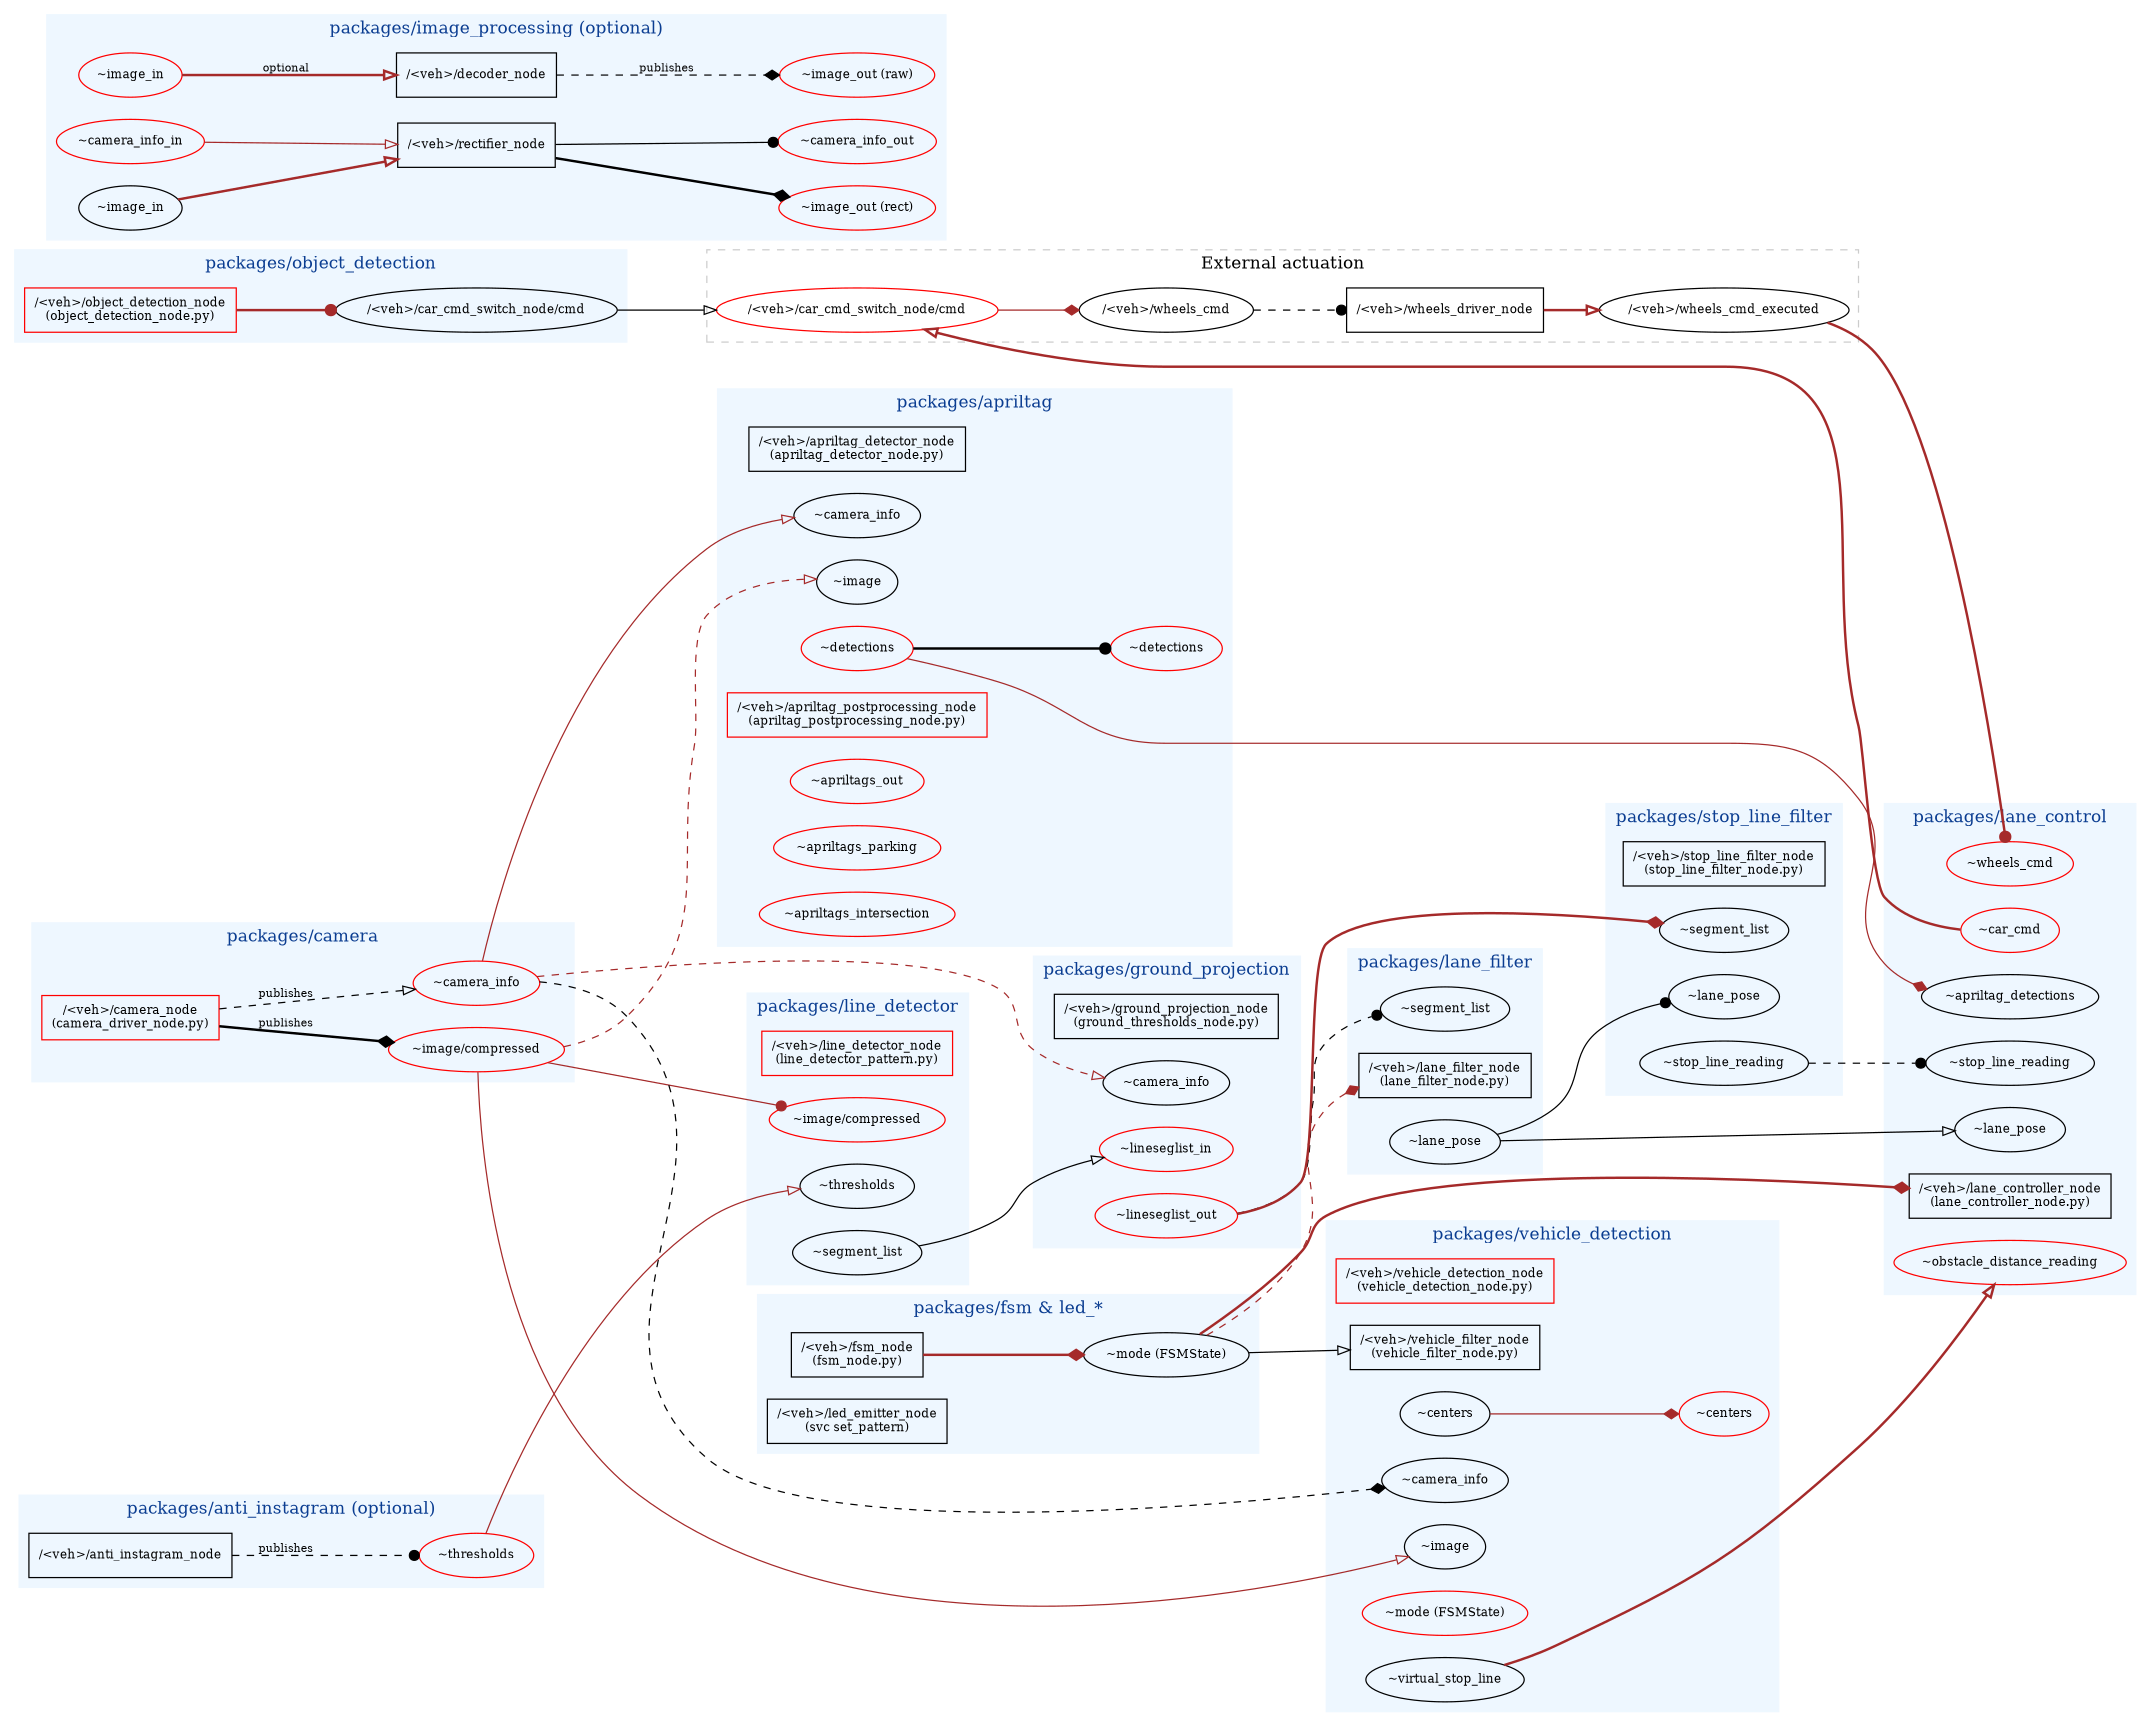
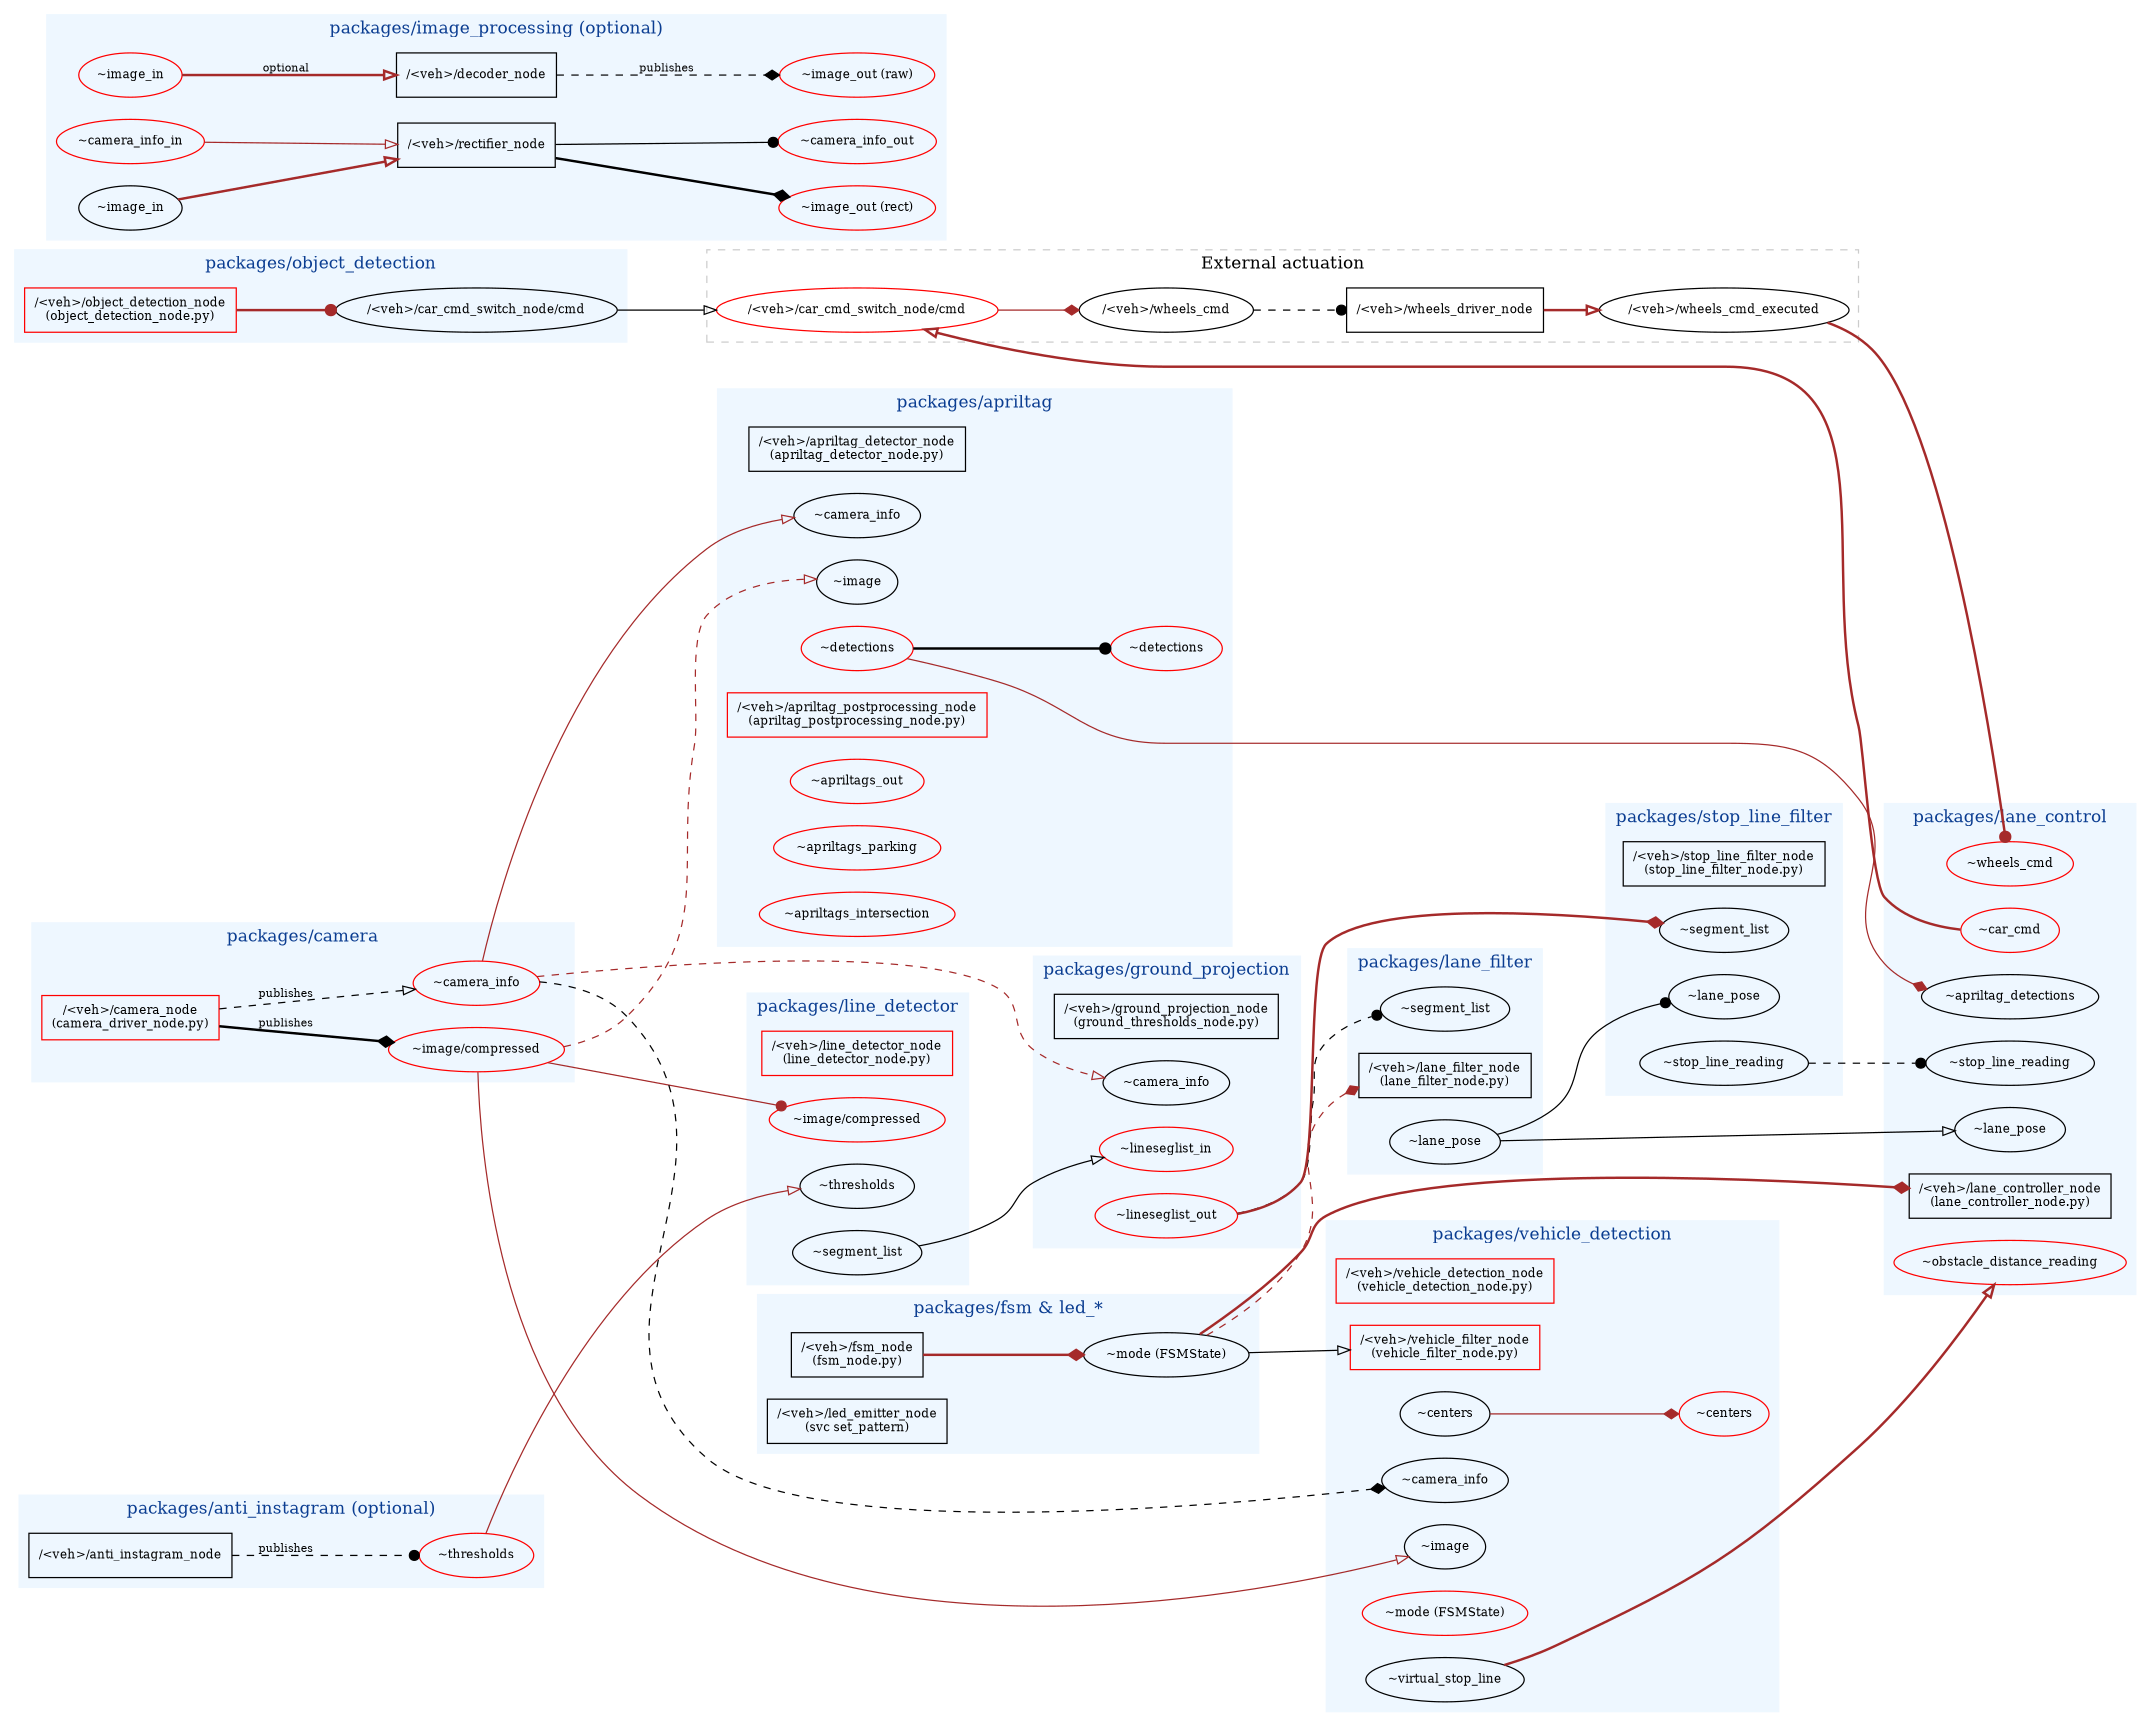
node "/<veh>/line_detector_node (line_detector_pattern.py)": label "/<veh>/line_detector_node (line_detector_pattern.py)" -> "/<veh>/line_detector_node (line_detector_node.py)"
node "/<veh>/vehicle_filter_node (vehicle_filter_node.py)": color black -> red
